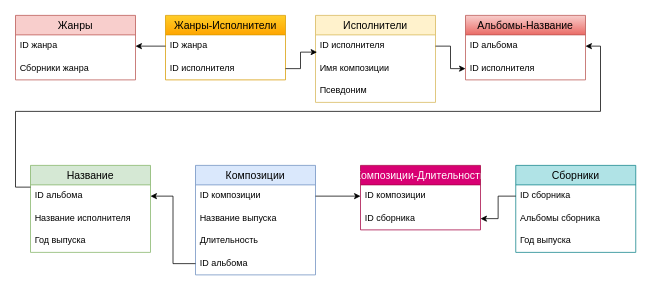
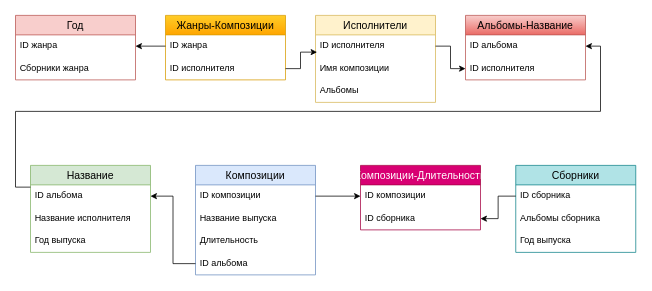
node "Жанры": label "Жанры" -> "Год"
node "Жанры-Исполнители": label "Жанры-Исполнители" -> "Жанры-Композиции"
node "Псевдоним": label "Псевдоним" -> "Альбомы"
